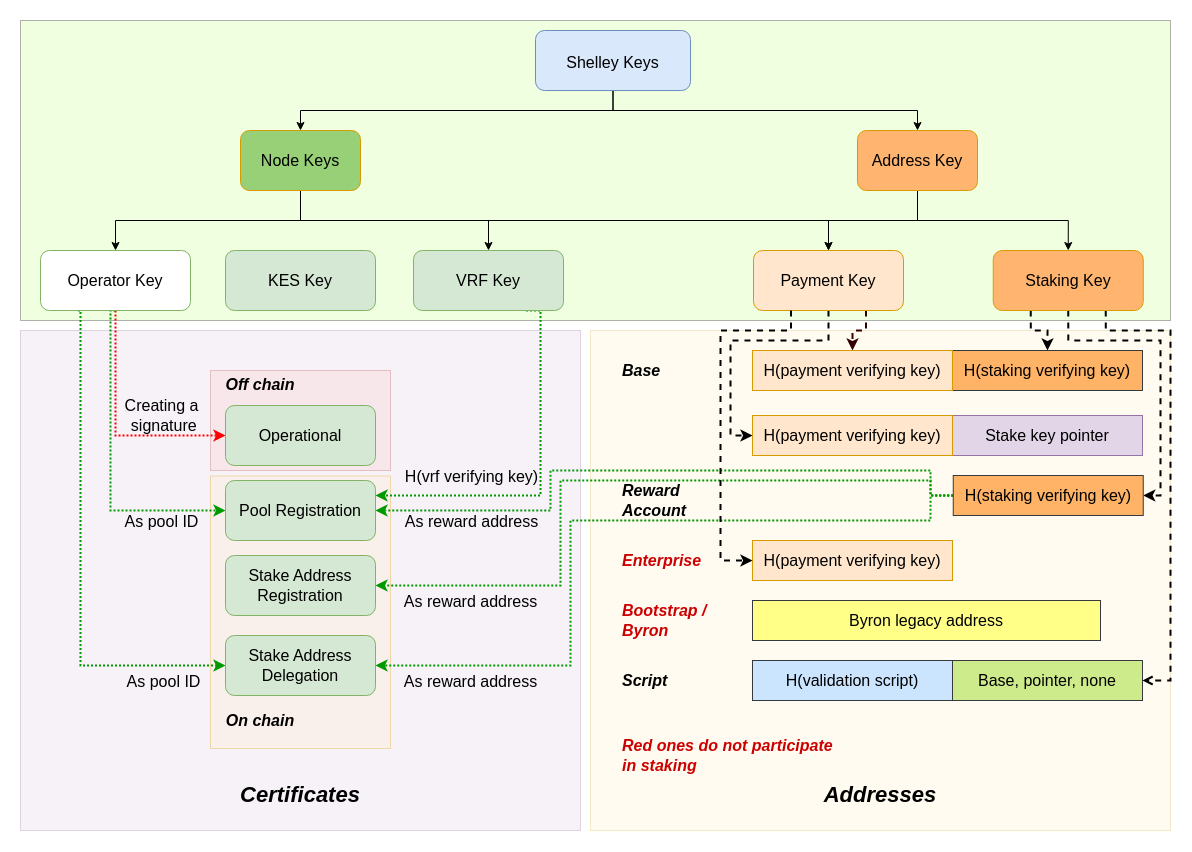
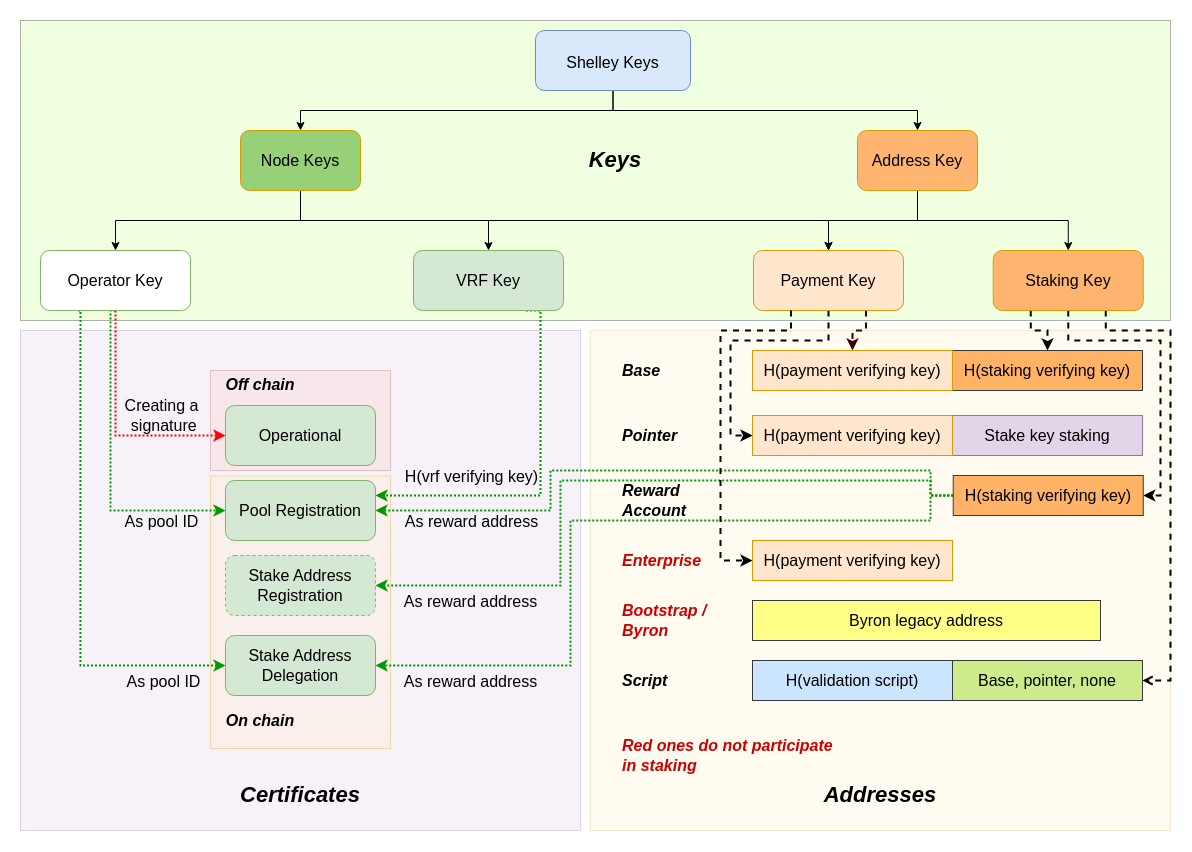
node "Keys": added
node "KES Key": removed
node "Pointer": added
node "Stake key pointer": label "Stake key pointer" -> "Stake key staking"
node "Stake Address Registration": style solid -> dashed
